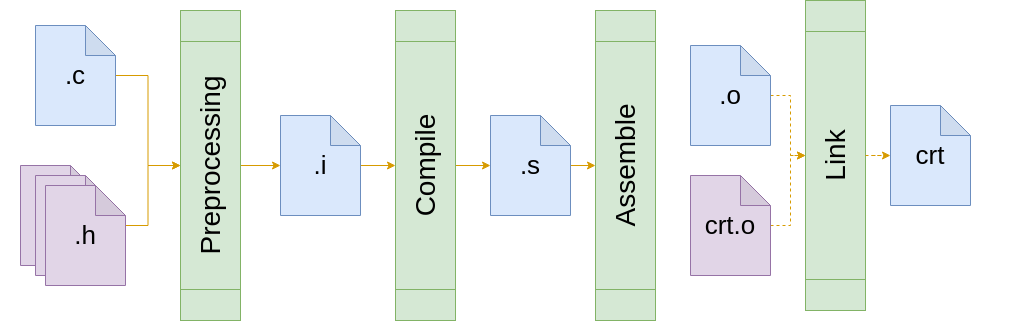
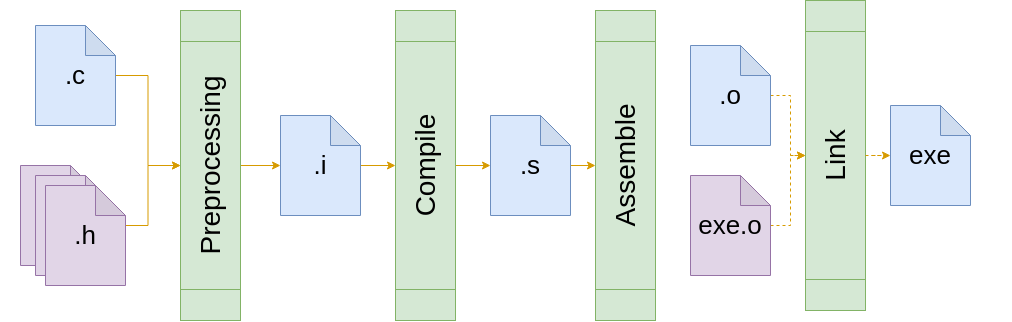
node "crt": label "crt" -> "exe"
node "crt.o": label "crt.o" -> "exe.o"
